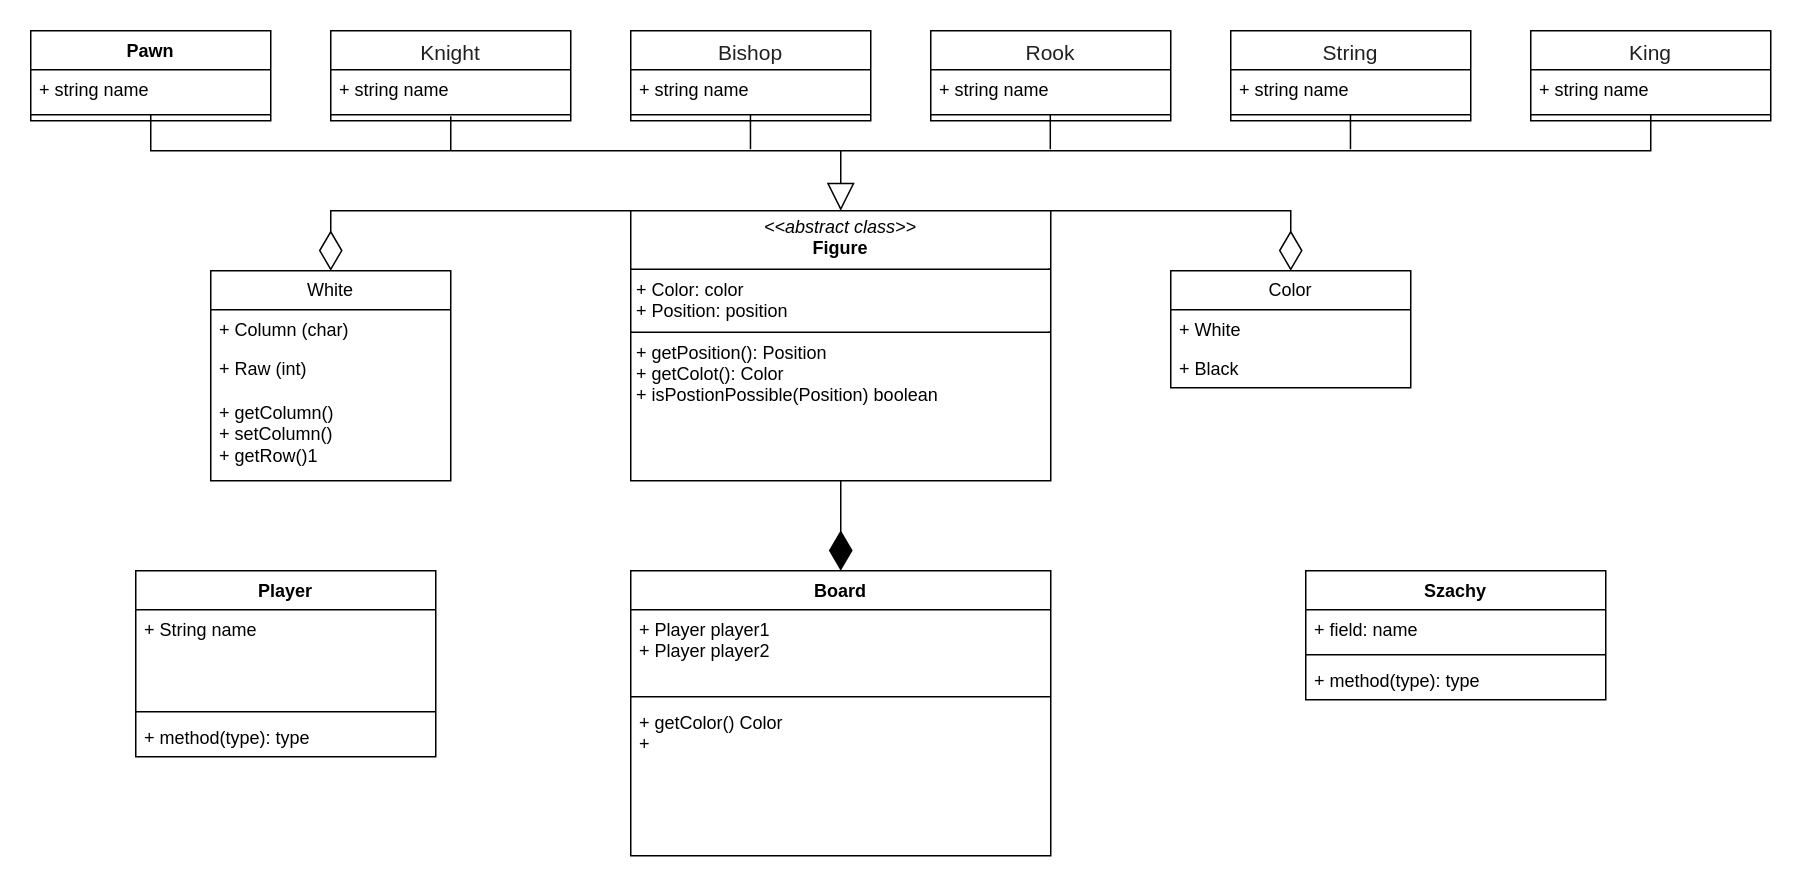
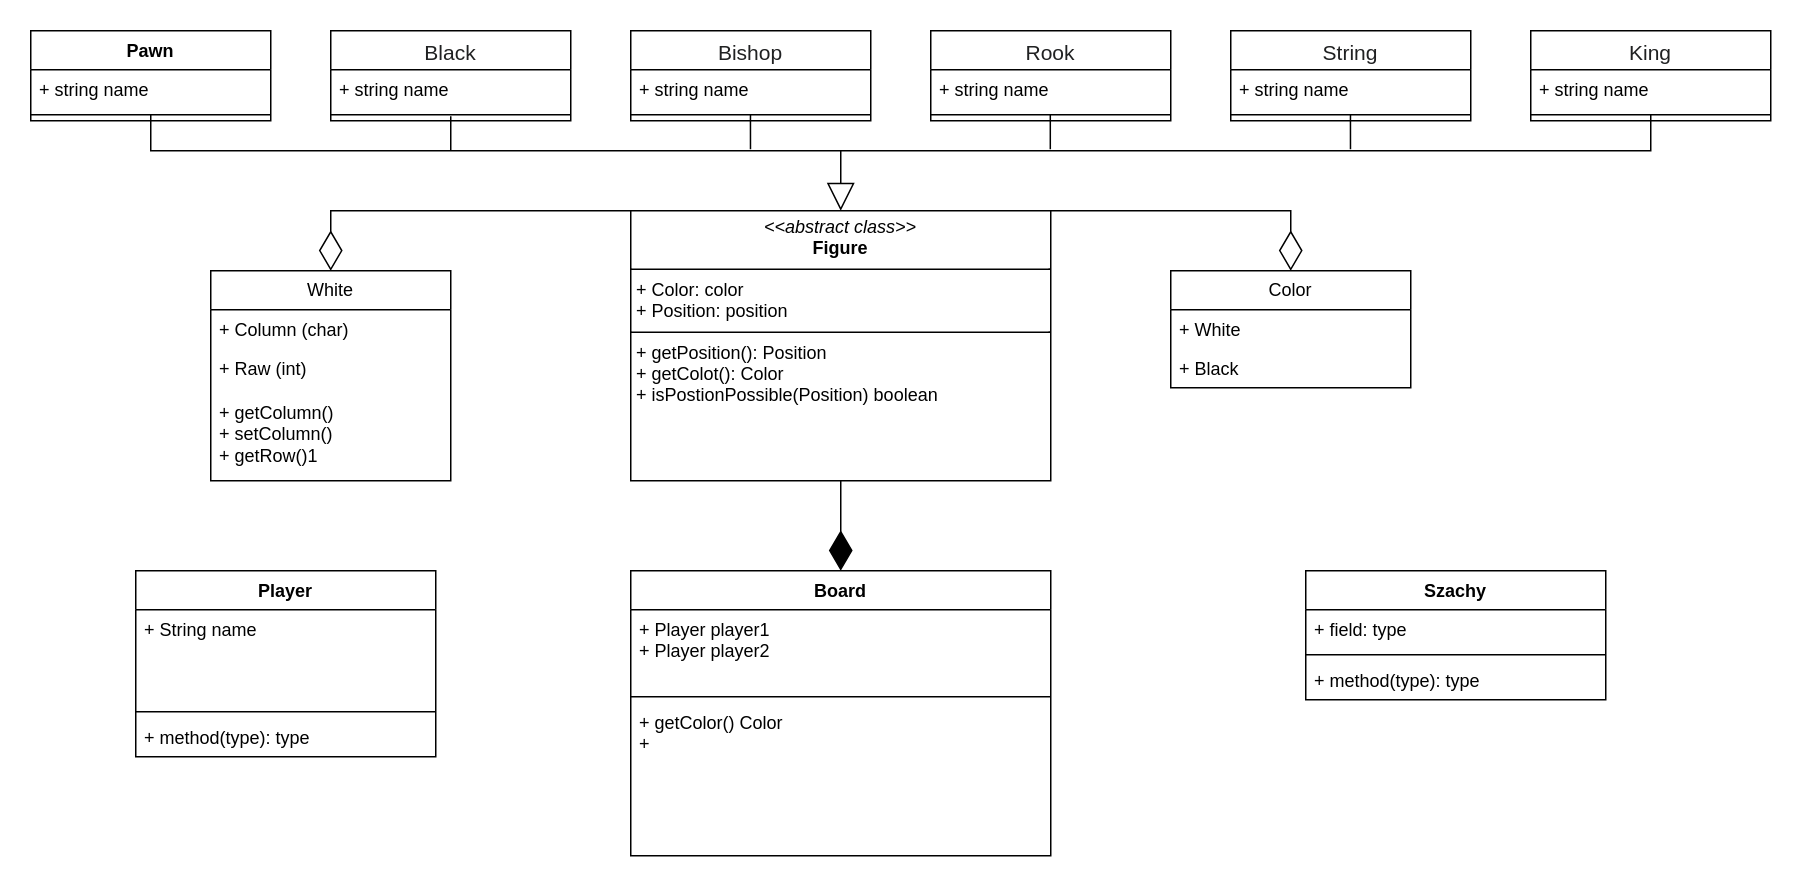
node "Knight": label "Knight" -> "Black"
node "+ field: name": label "+ field: name" -> "+ field: type"
